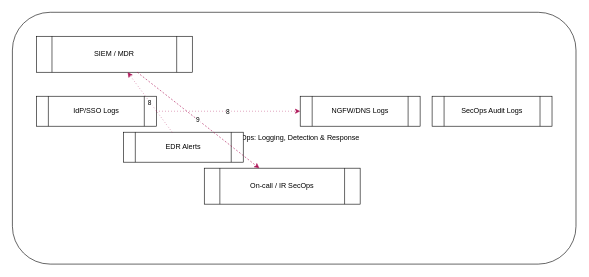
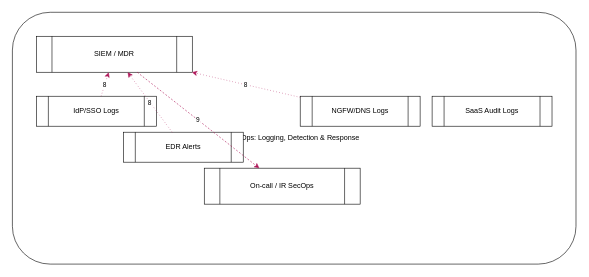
edge "NGFW/DNS Logs" -> "SIEM / MDR": added, label "8"
edge "IdP/SSO Logs" -> "NGFW/DNS Logs": now "IdP/SSO Logs" -> "SIEM / MDR"
node "SecOps Audit Logs": label "SecOps Audit Logs" -> "SaaS Audit Logs"
